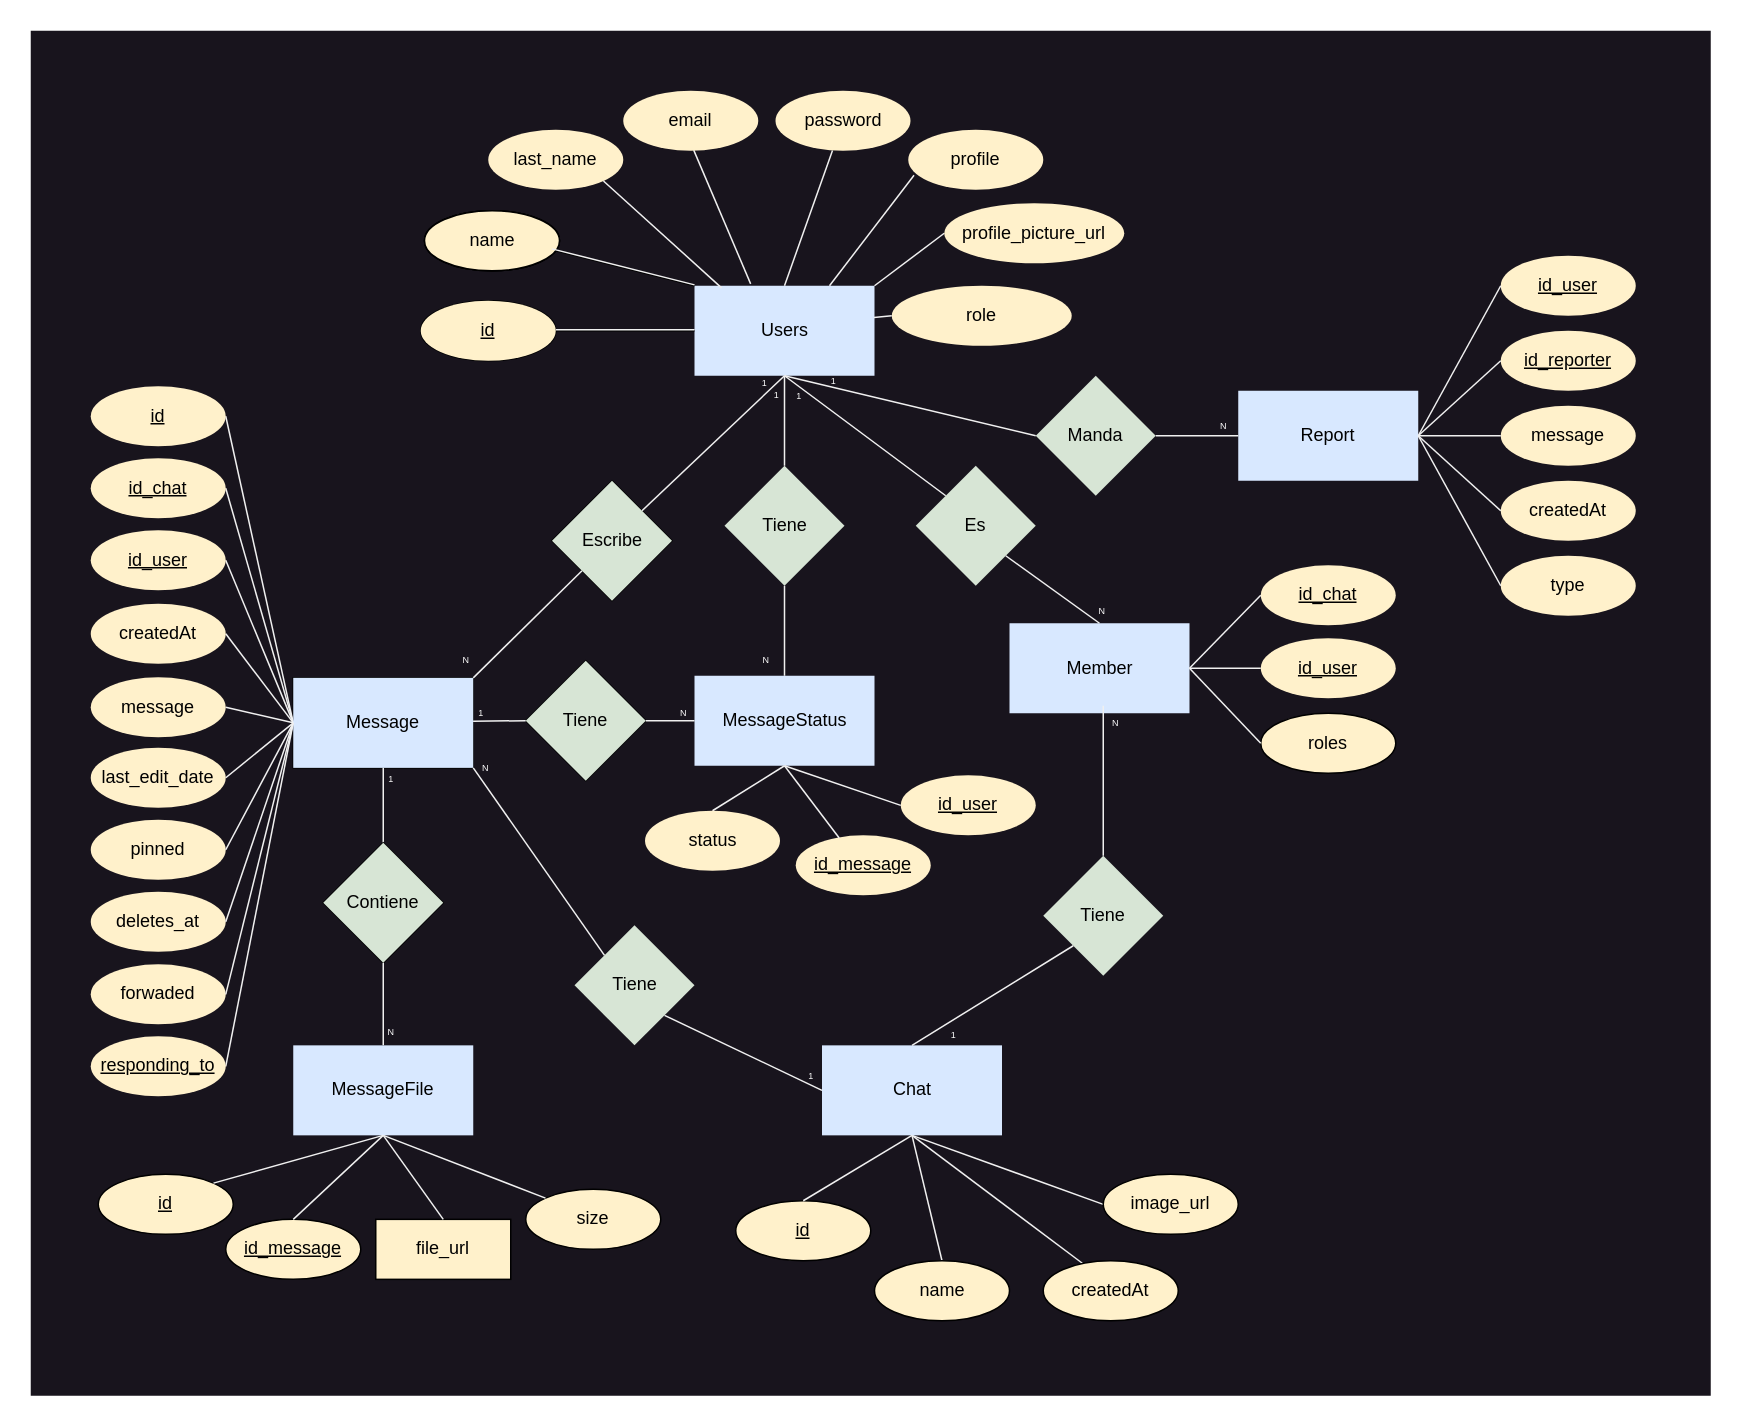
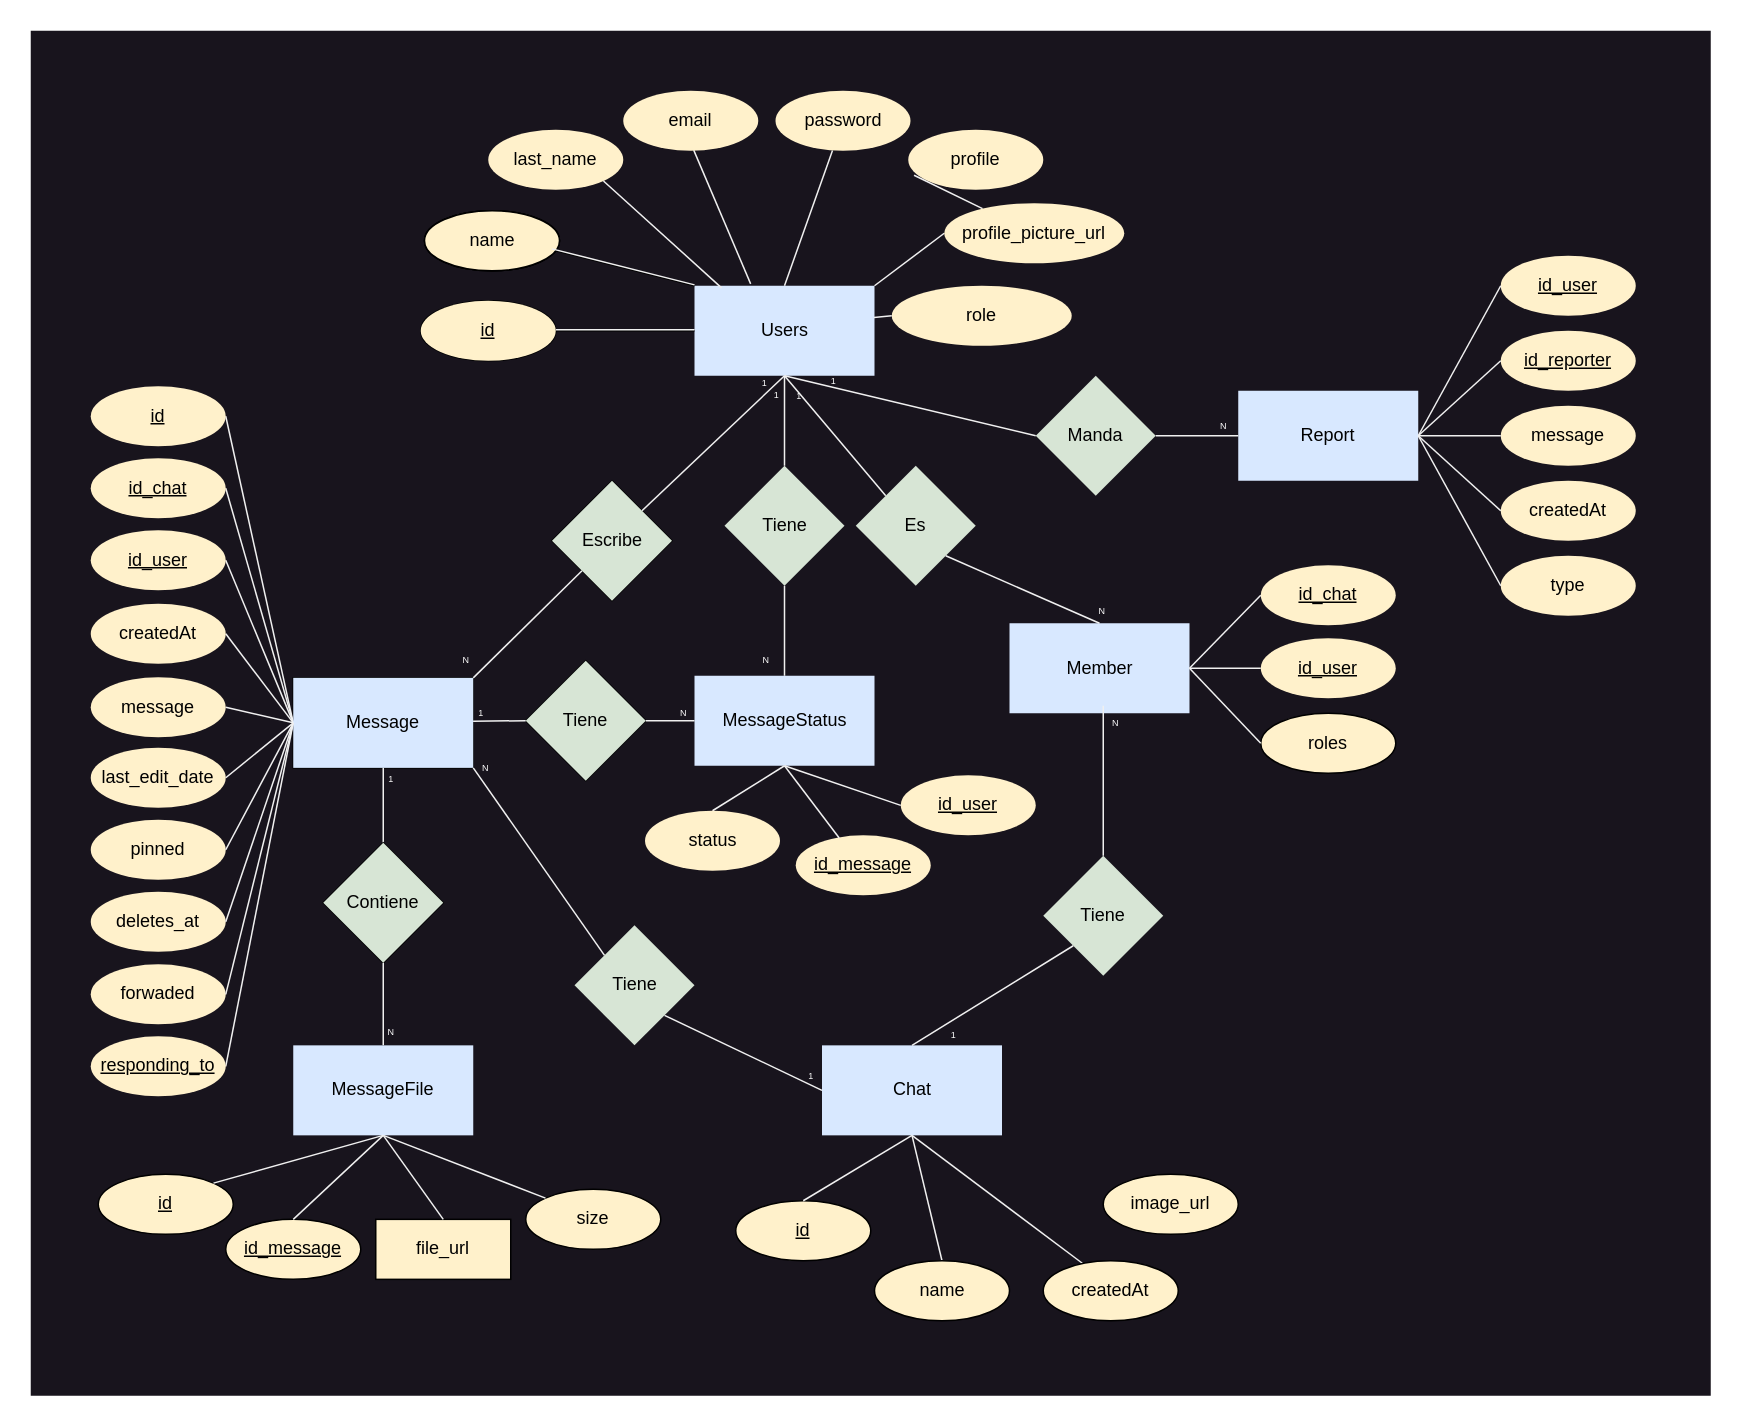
edge "profile" -- "Users": now "profile" -- "profile_picture_url"
node "Es": moved (976, 526) -> (916, 526)
edge "Chat" -- "image_url": removed
